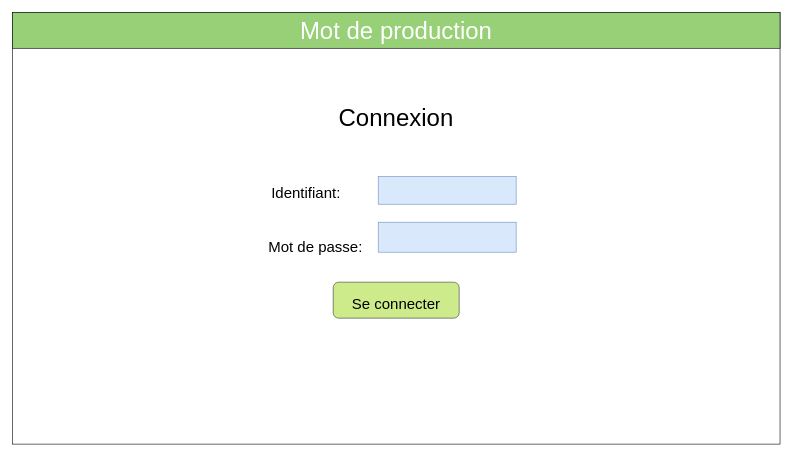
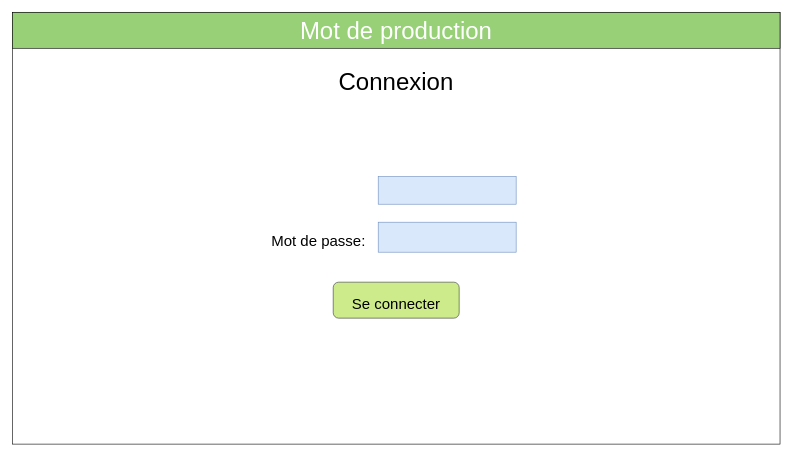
node "Connexion": moved (396, 117) -> (396, 81)
node "Identifiant:": removed
node "Mot de passe:": moved (315, 243) -> (318, 237)
